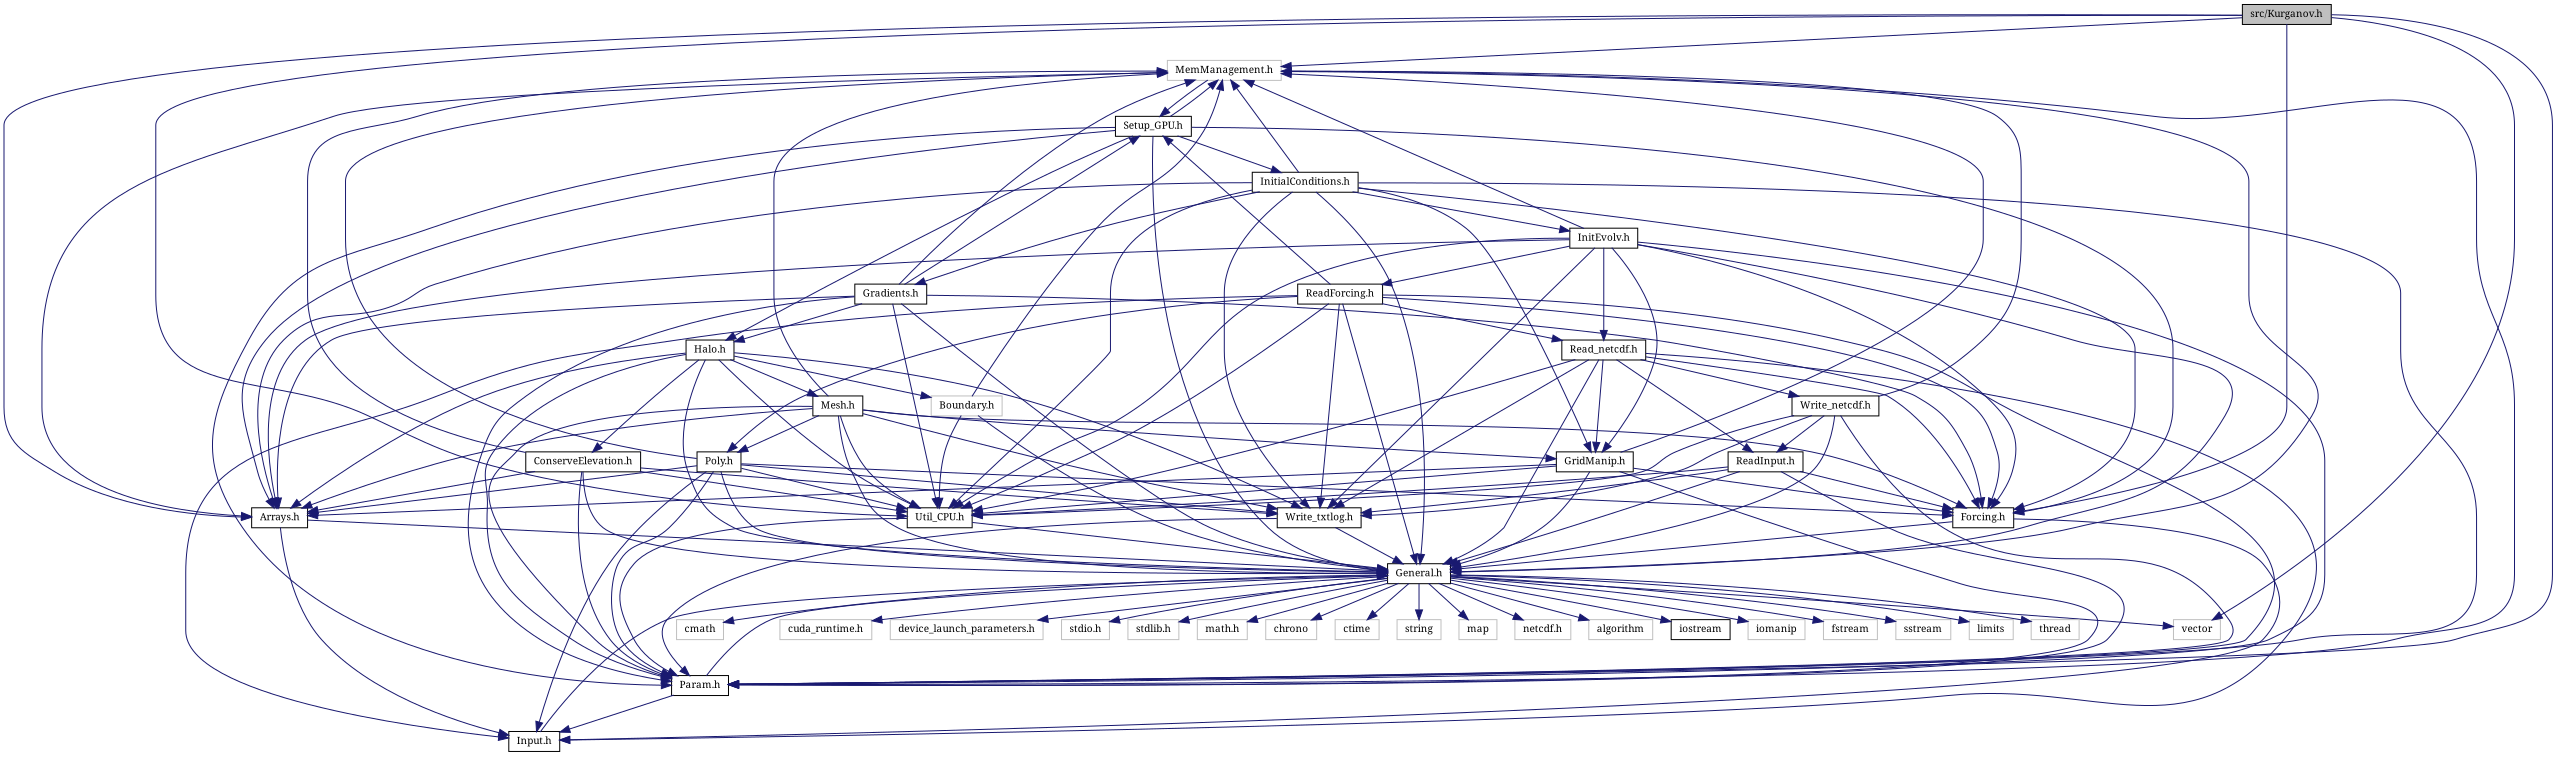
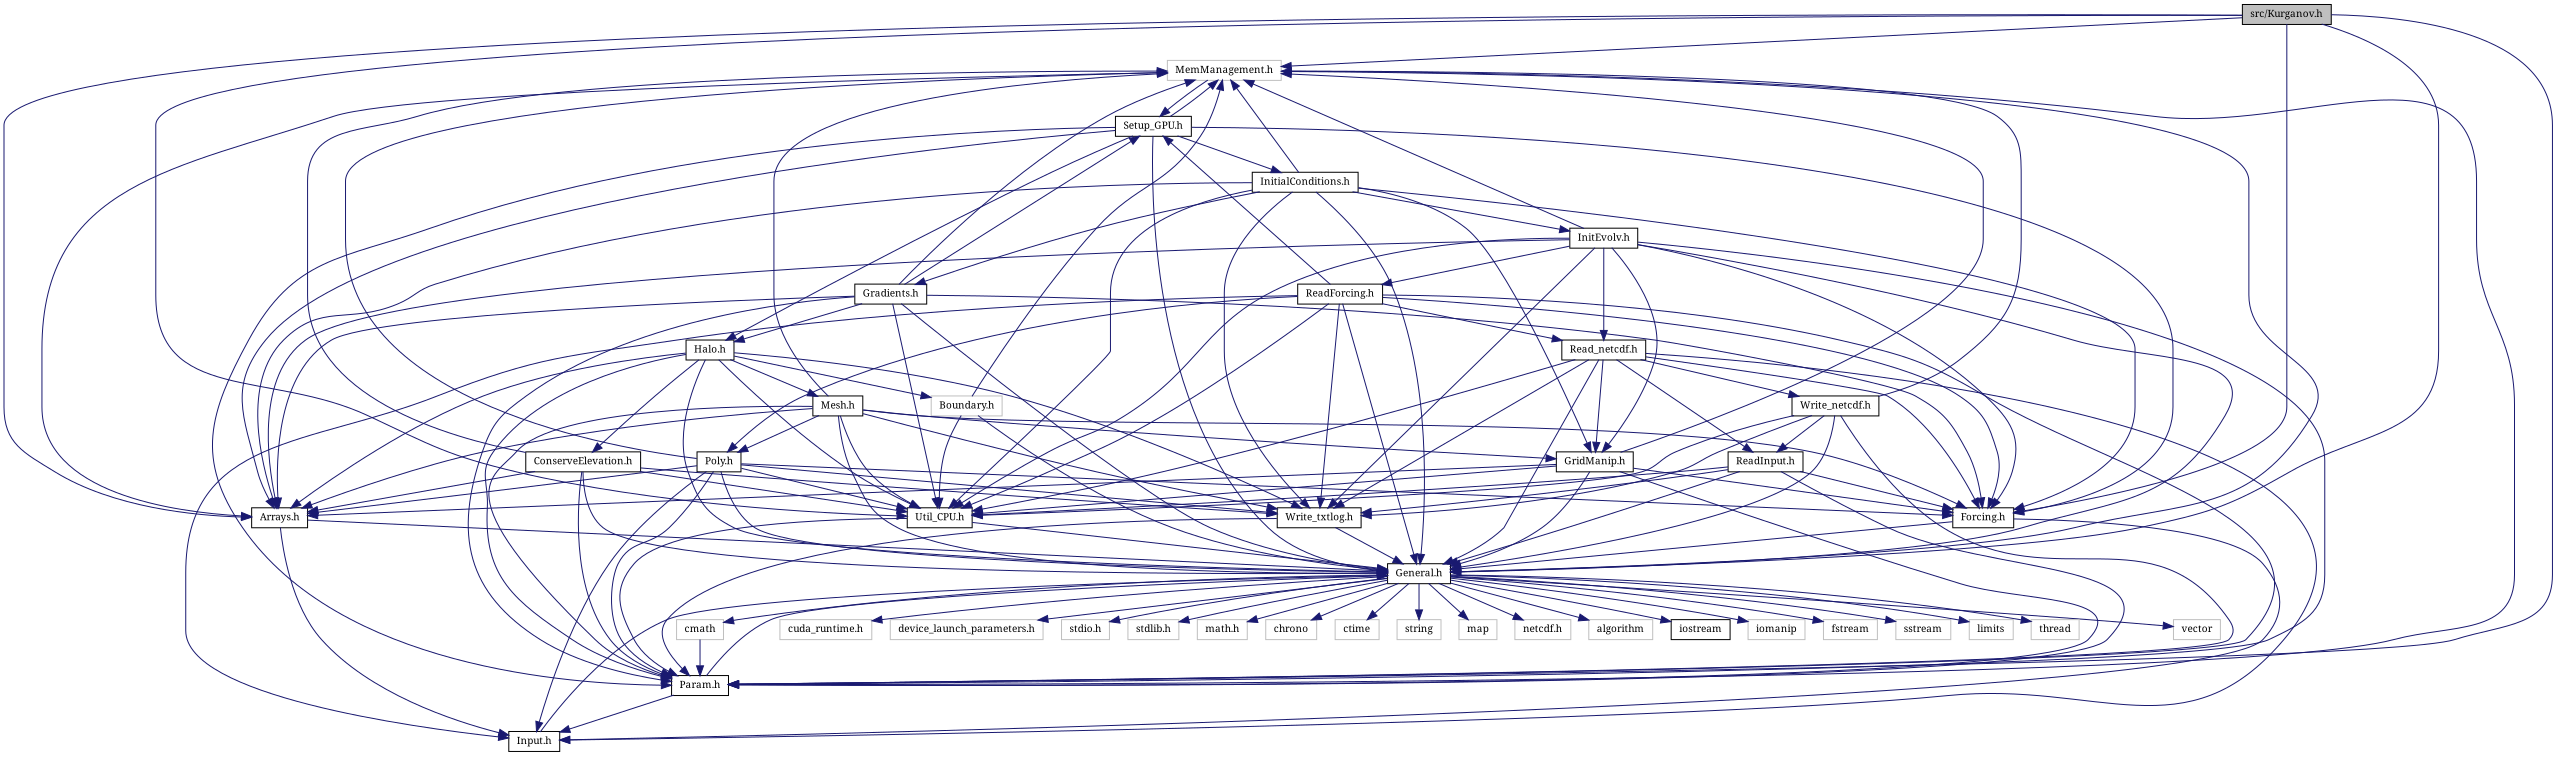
edge "src/Kurganov.h" -> "vector": now "src/Kurganov.h" -> "General.h"
edge "InitialConditions.h" -> "Param.h": now "cmath" -> "Param.h"
